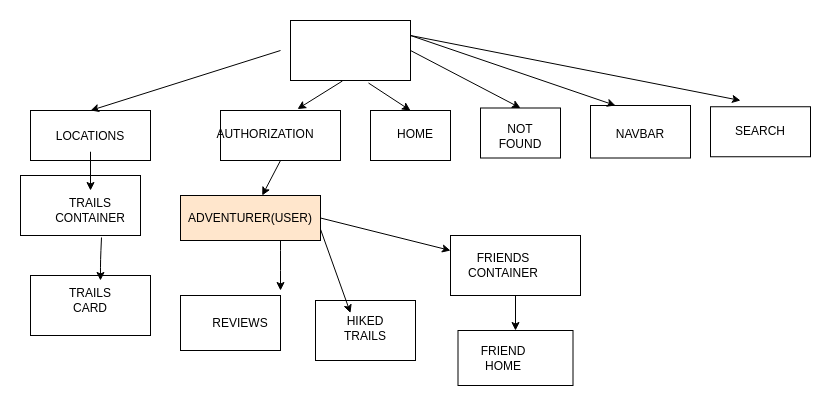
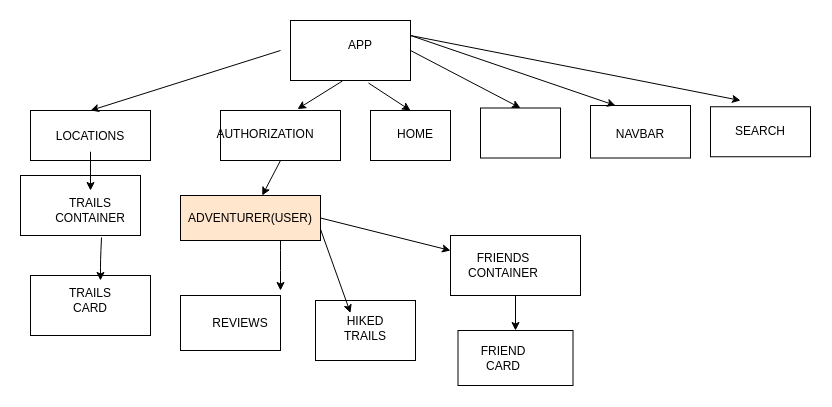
node "APP": added
node "NOT FOUND": removed
node "FRIEND HOME": label "FRIEND HOME" -> "FRIEND CARD"
